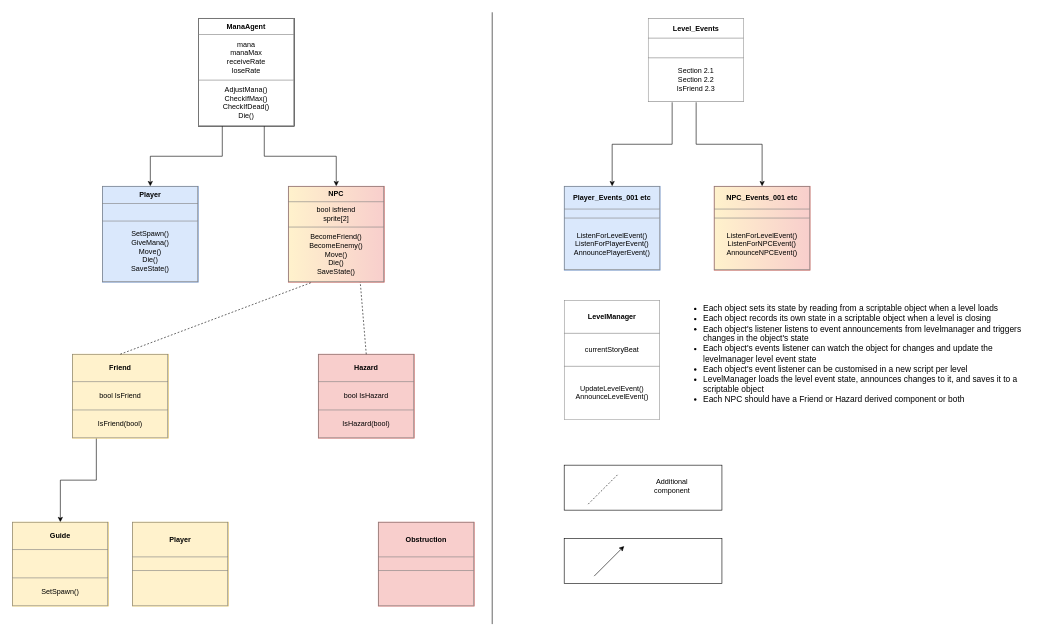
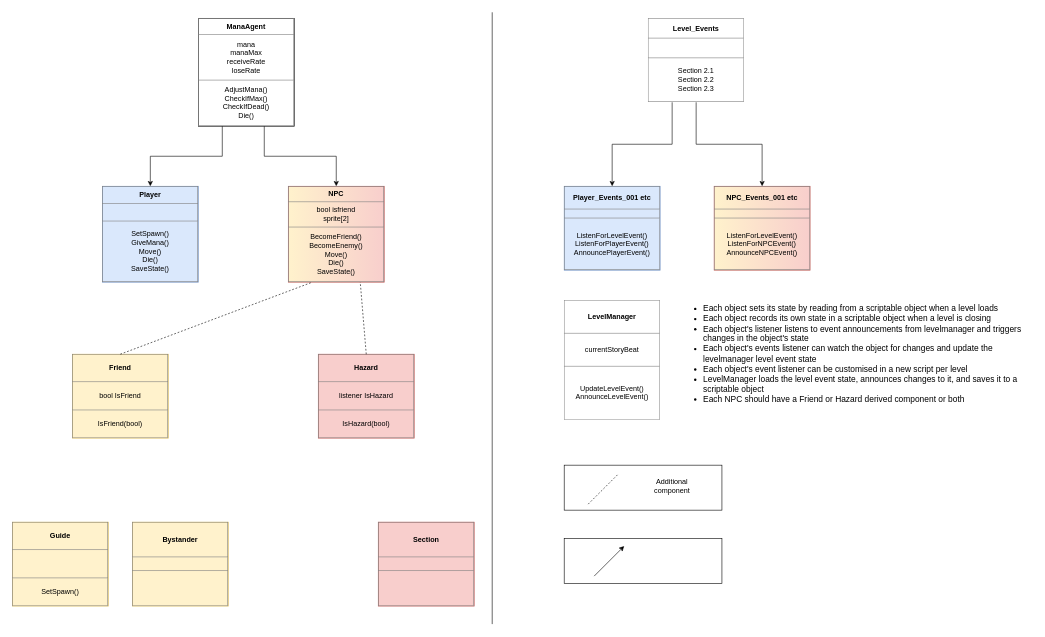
node "Level_Events Section 2.1 Section 2.2 IsFriend 2.3": label "Level_Events Section 2.1 Section 2.2 IsFriend 2.3" -> "Level_Events Section 2.1 Section 2.2 Section 2.3"
node "Hazard bool IsHazard IsHazard(bool)": label "Hazard bool IsHazard IsHazard(bool)" -> "Hazard listener IsHazard IsHazard(bool)"
edge "Friend bool IsFriend IsFriend(bool)" -> "Guide SetSpawn()": removed
node "Player": label "Player" -> "Bystander"
node "Obstruction": label "Obstruction" -> "Section"
